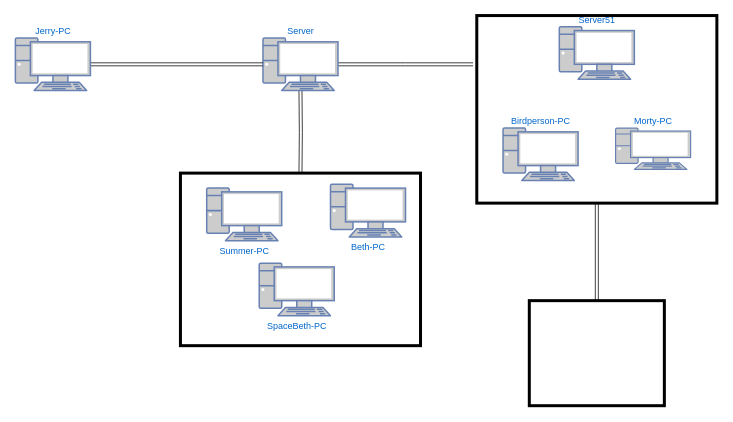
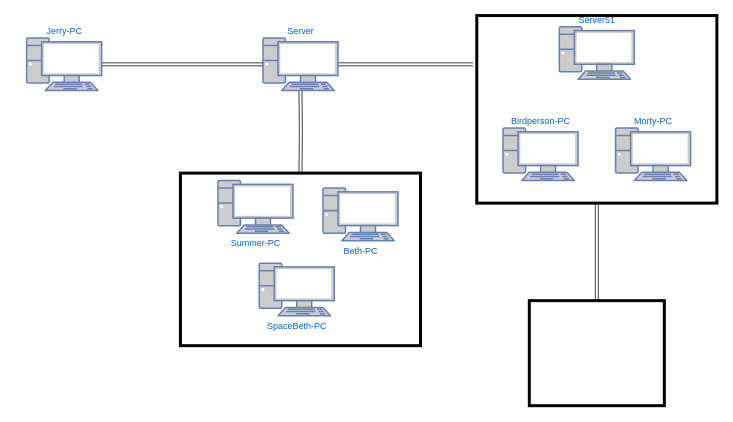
node "Jerry-PC": moved (53, 64) -> (64, 64)
node "Morty-PC": size 75x41 -> 75x53
node "Beth-PC": moved (368, 210) -> (360, 214)
node "Summer-PC": moved (244, 214) -> (255, 207)
